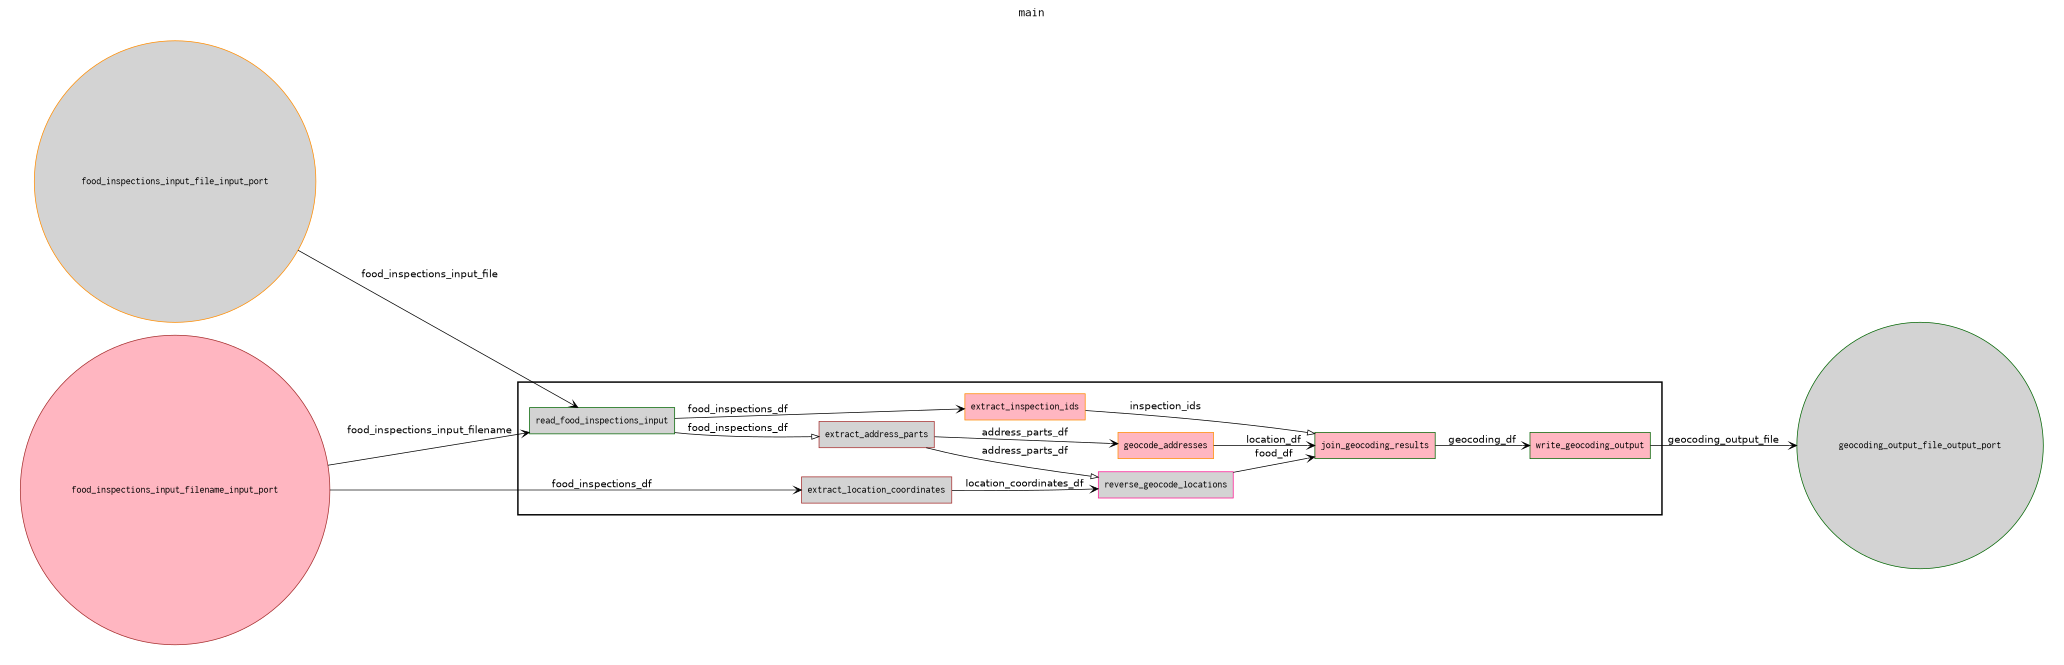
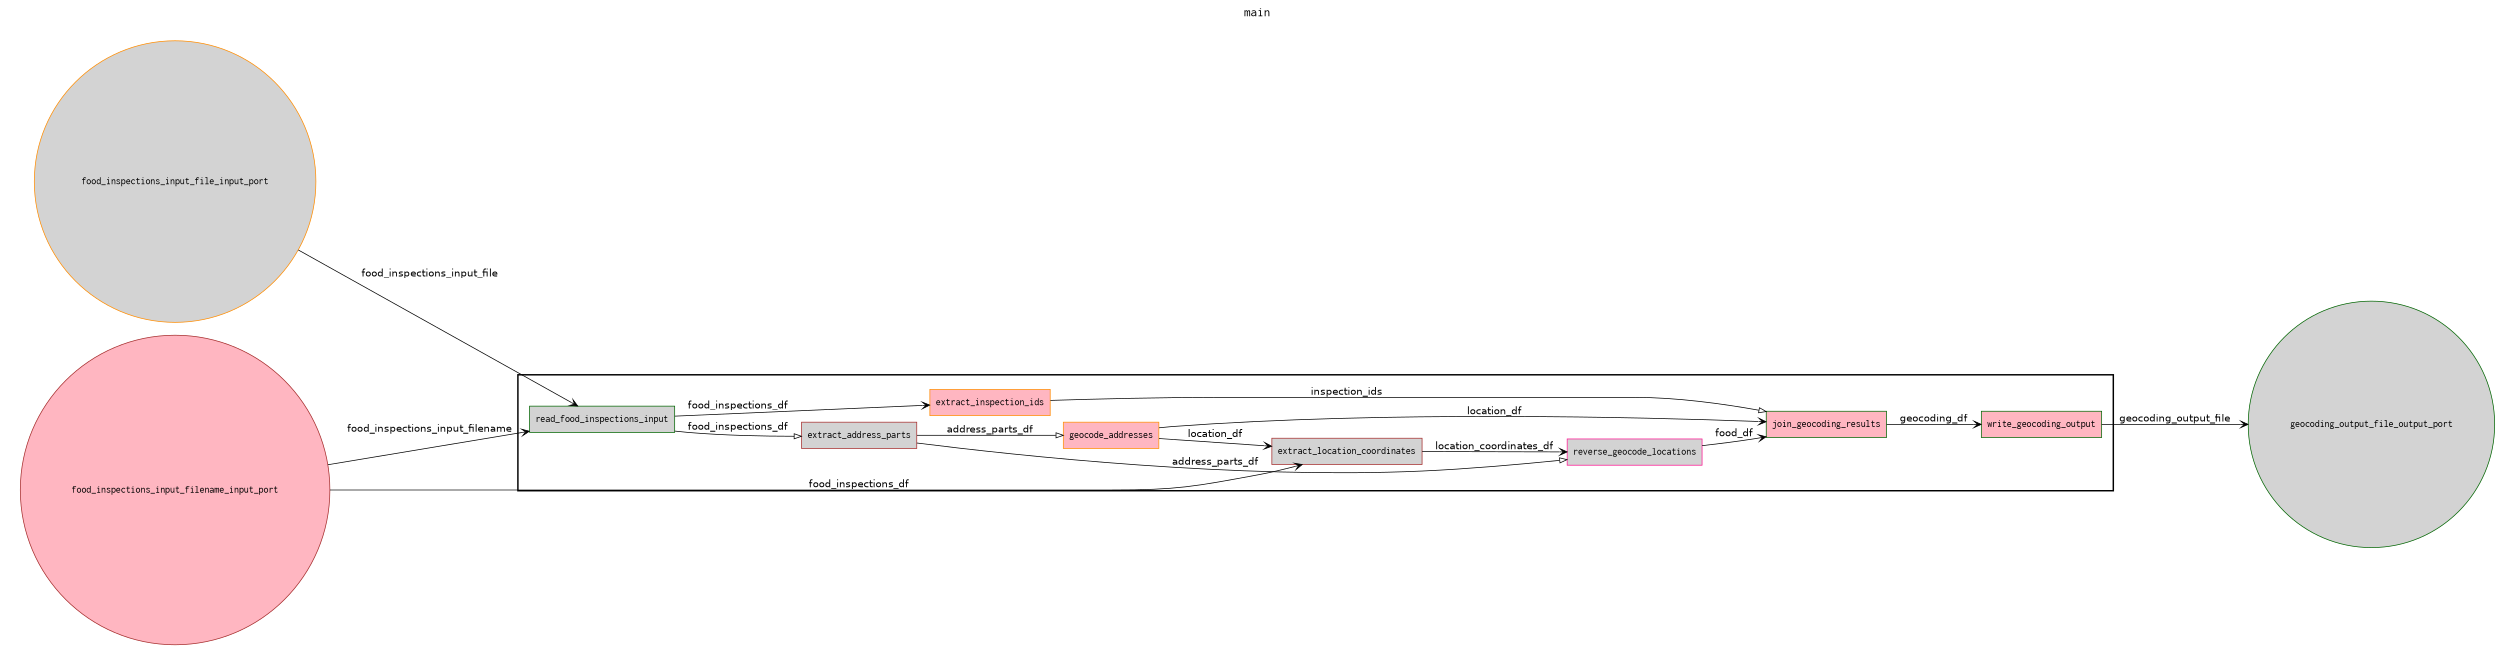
edge "extract_address_parts" -> "geocode_addresses": arrowhead vee -> onormal
edge "geocode_addresses" -> "extract_location_coordinates": added, label "location_df"
